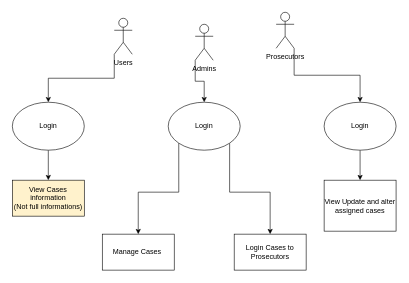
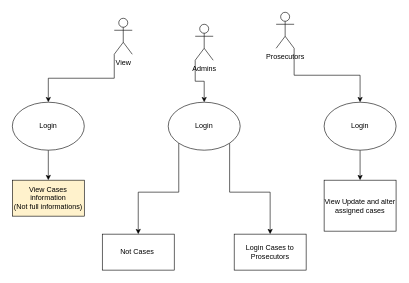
node "Users": label "Users" -> "View"
node "Manage Cases": label "Manage Cases" -> "Not Cases"
